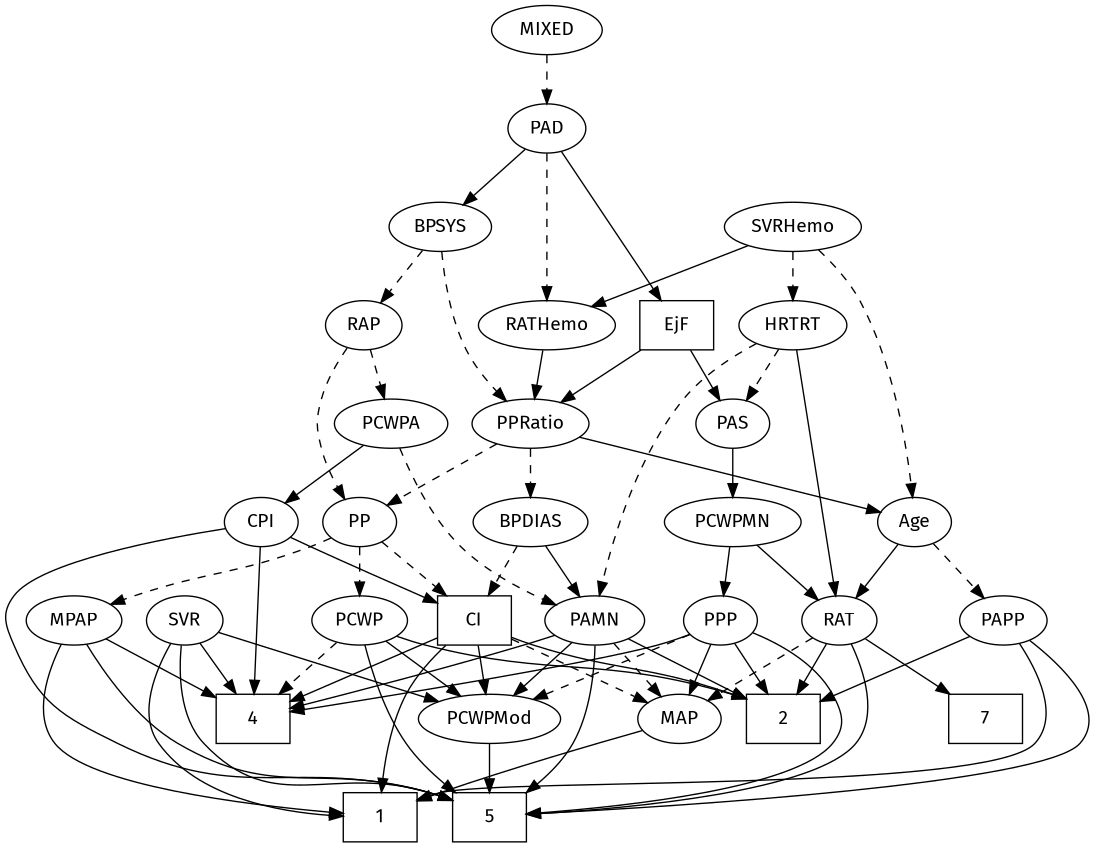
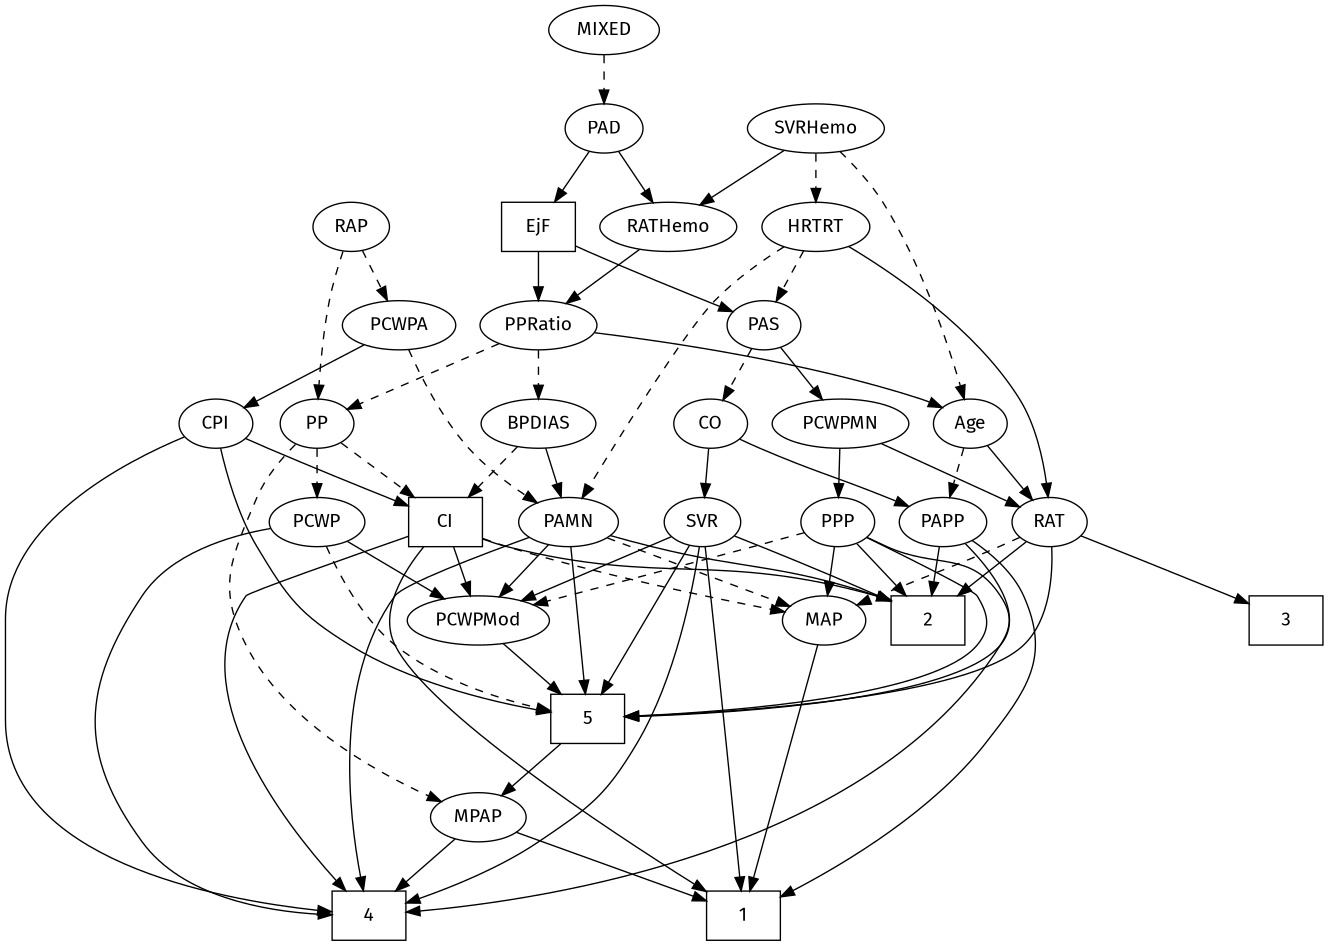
edge "PAD" -> "RATHemo": style dashed -> solid
node "BPSYS": removed
node "CO": added
edge "PCWP" -> "2": now "SVR" -> "2"
edge "PCWP" -> "4": style dashed -> solid
edge "PCWP" -> "5": style solid -> dashed
node "7": label "7" -> "3"
edge "MPAP" -> "5": reversed
